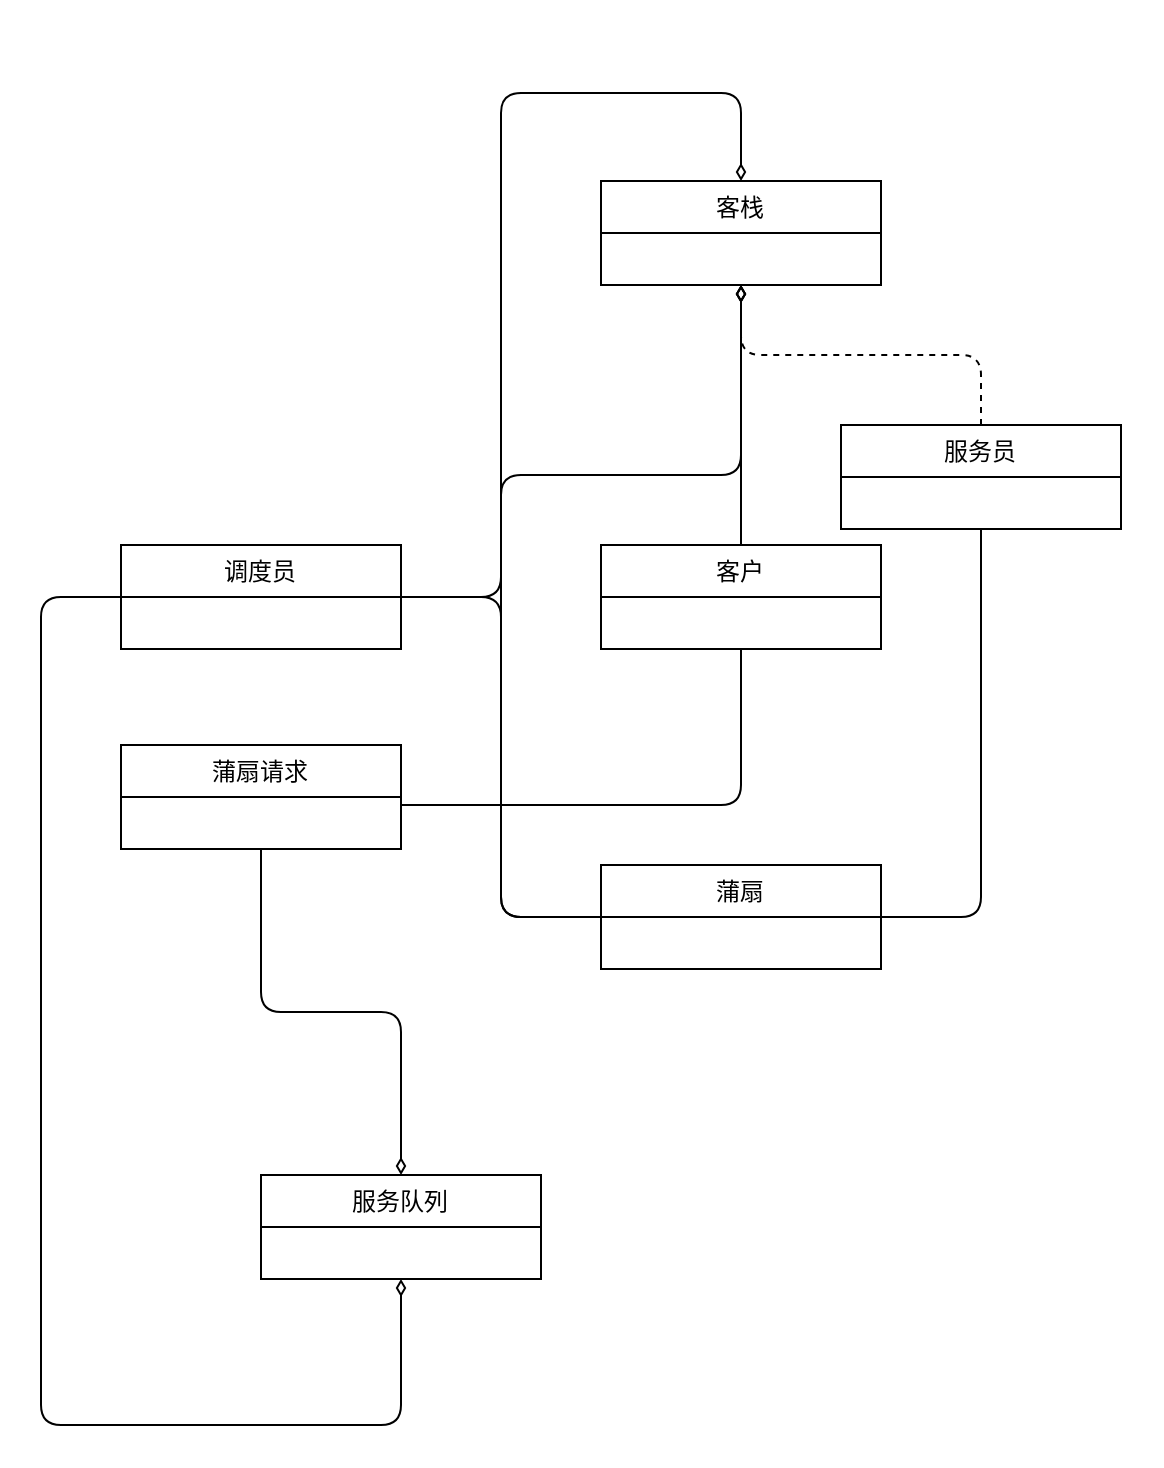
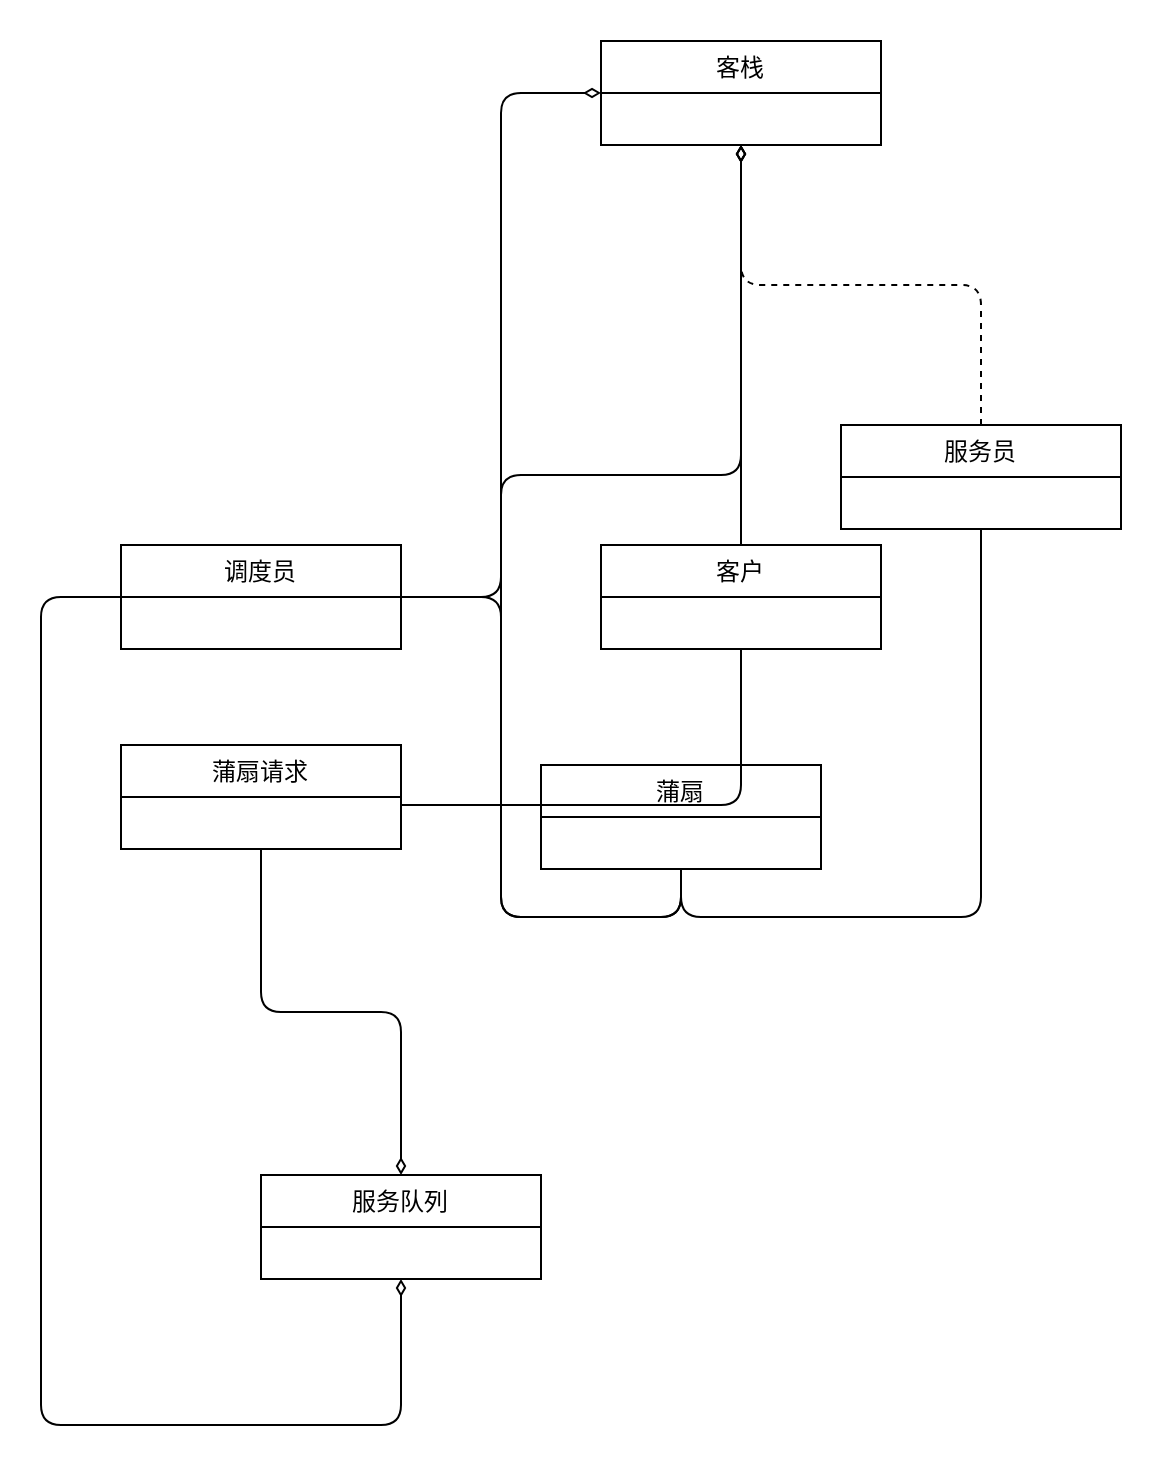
node "客栈": moved (741, 233) -> (741, 93)
node "蒲扇": moved (741, 917) -> (681, 817)
